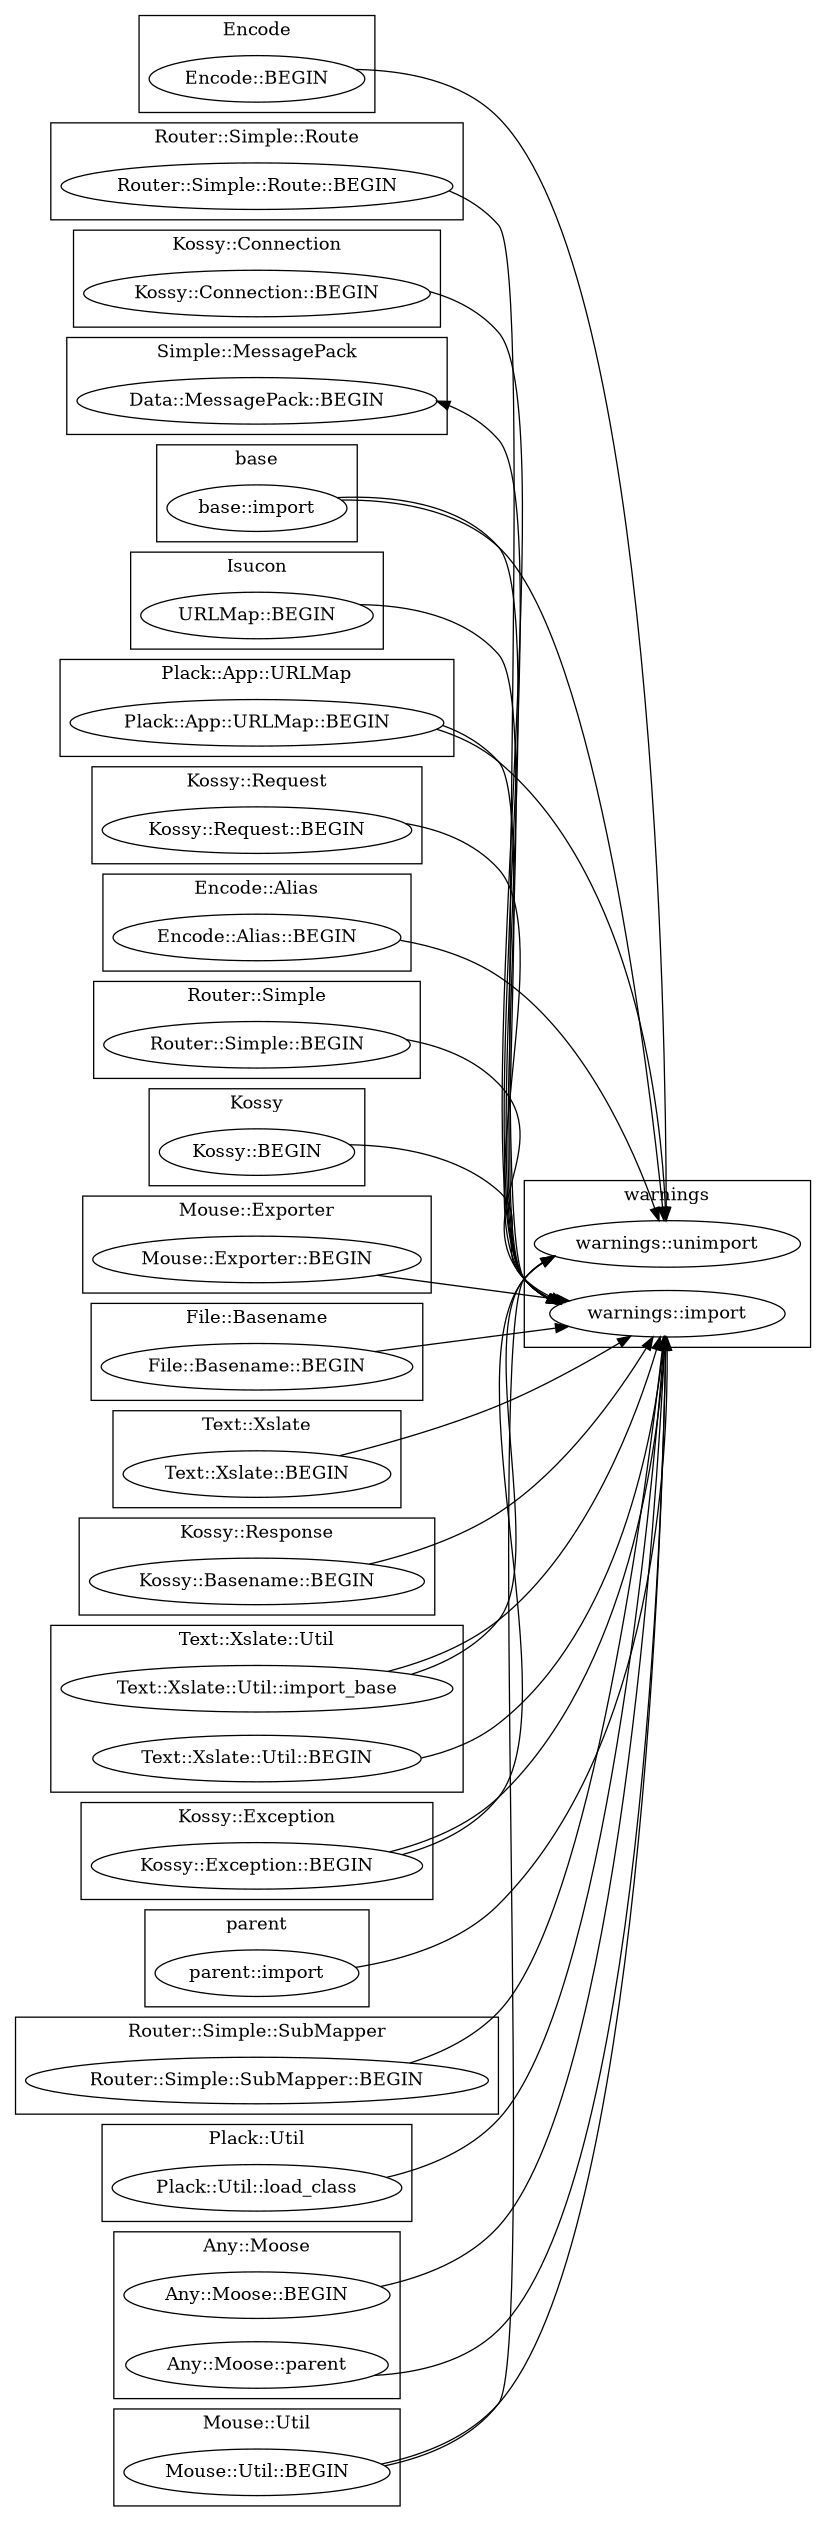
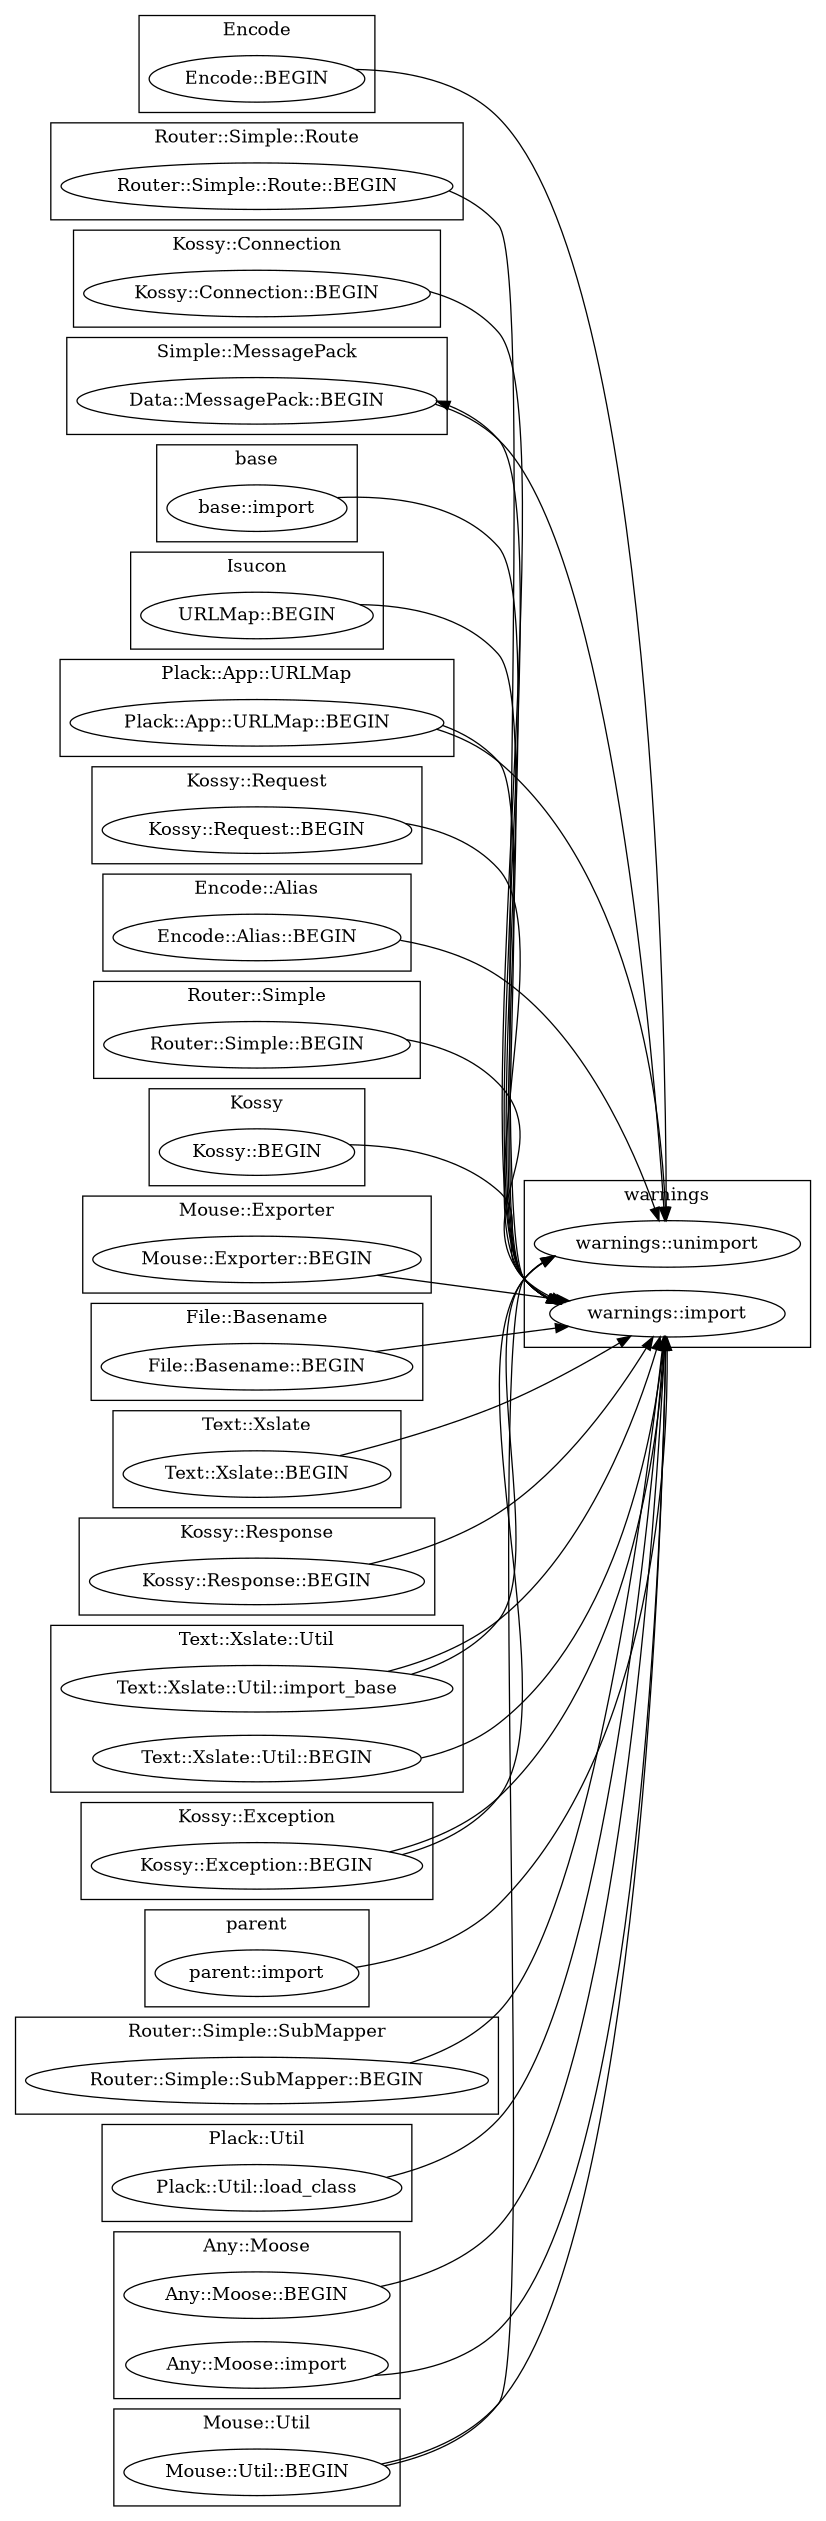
edge "base::import" -> "warnings::unimport": now "Data::MessagePack::BEGIN" -> "warnings::unimport"
node "Kossy::Basename::BEGIN": label "Kossy::Basename::BEGIN" -> "Kossy::Response::BEGIN"
node "Any::Moose::parent": label "Any::Moose::parent" -> "Any::Moose::import"
